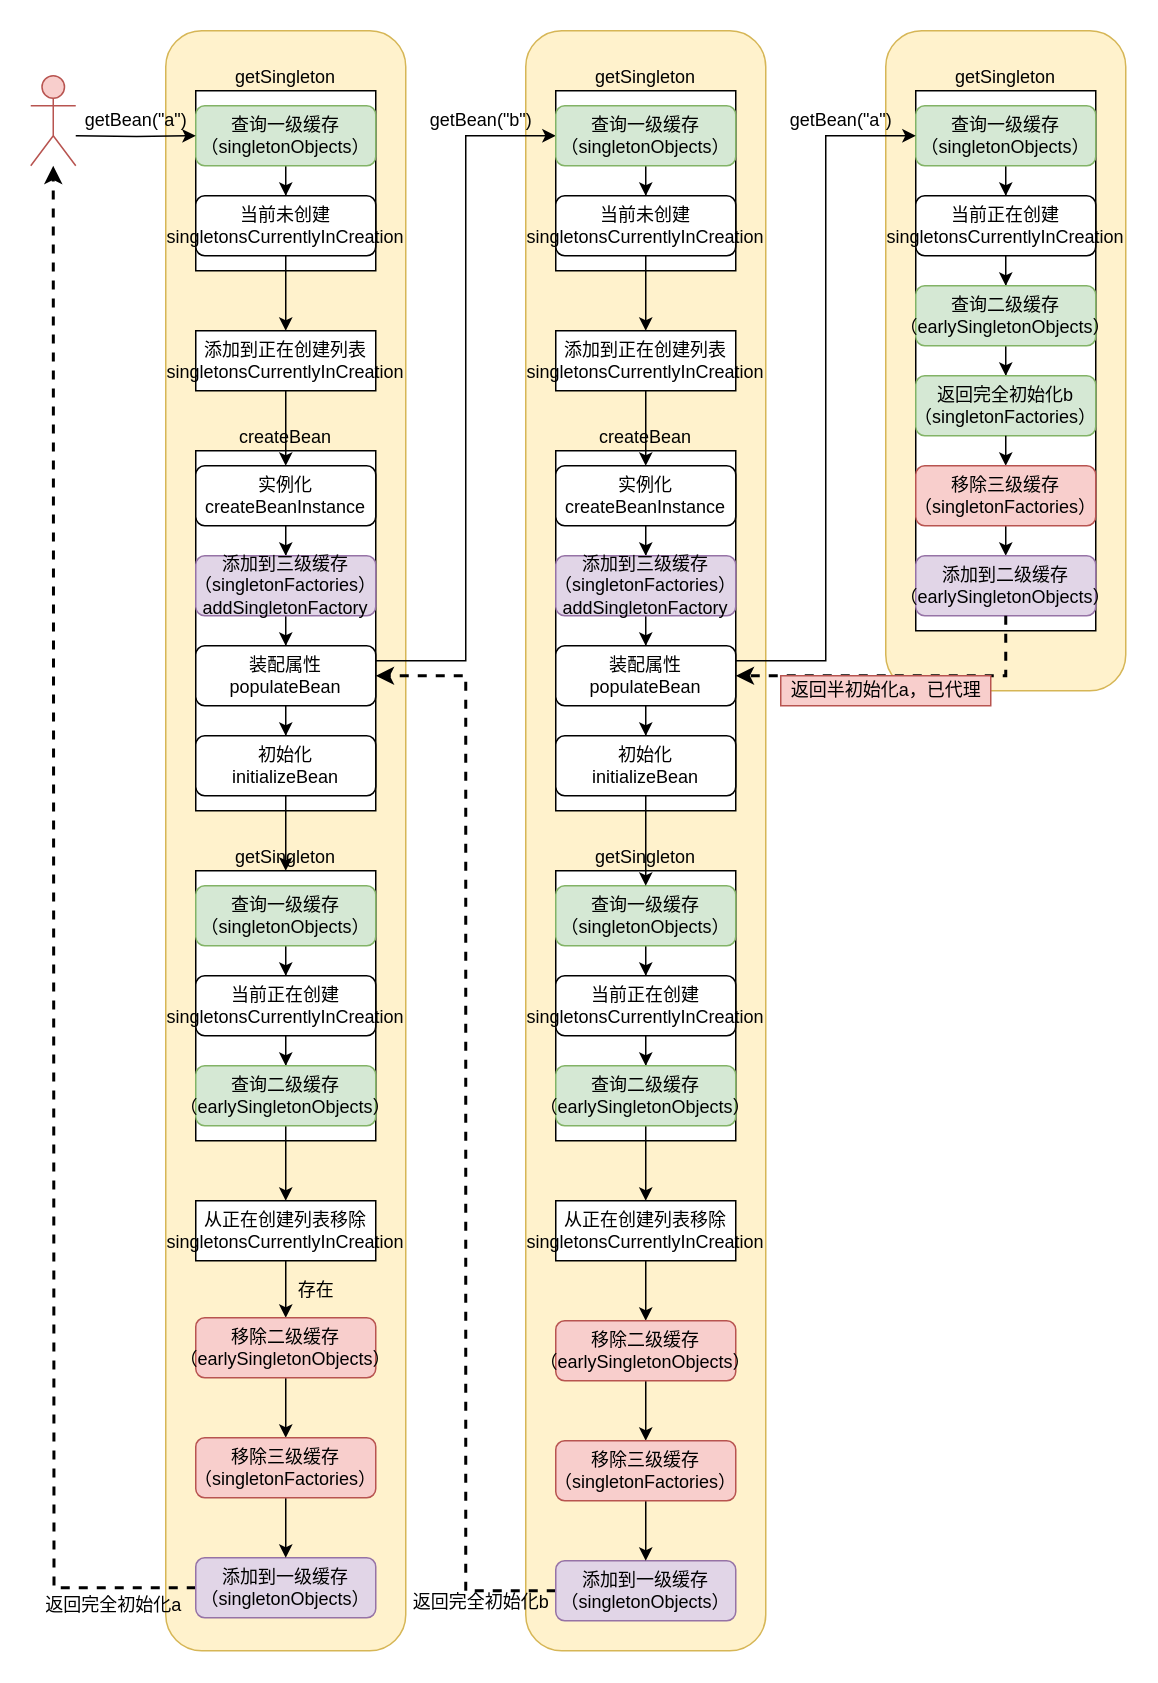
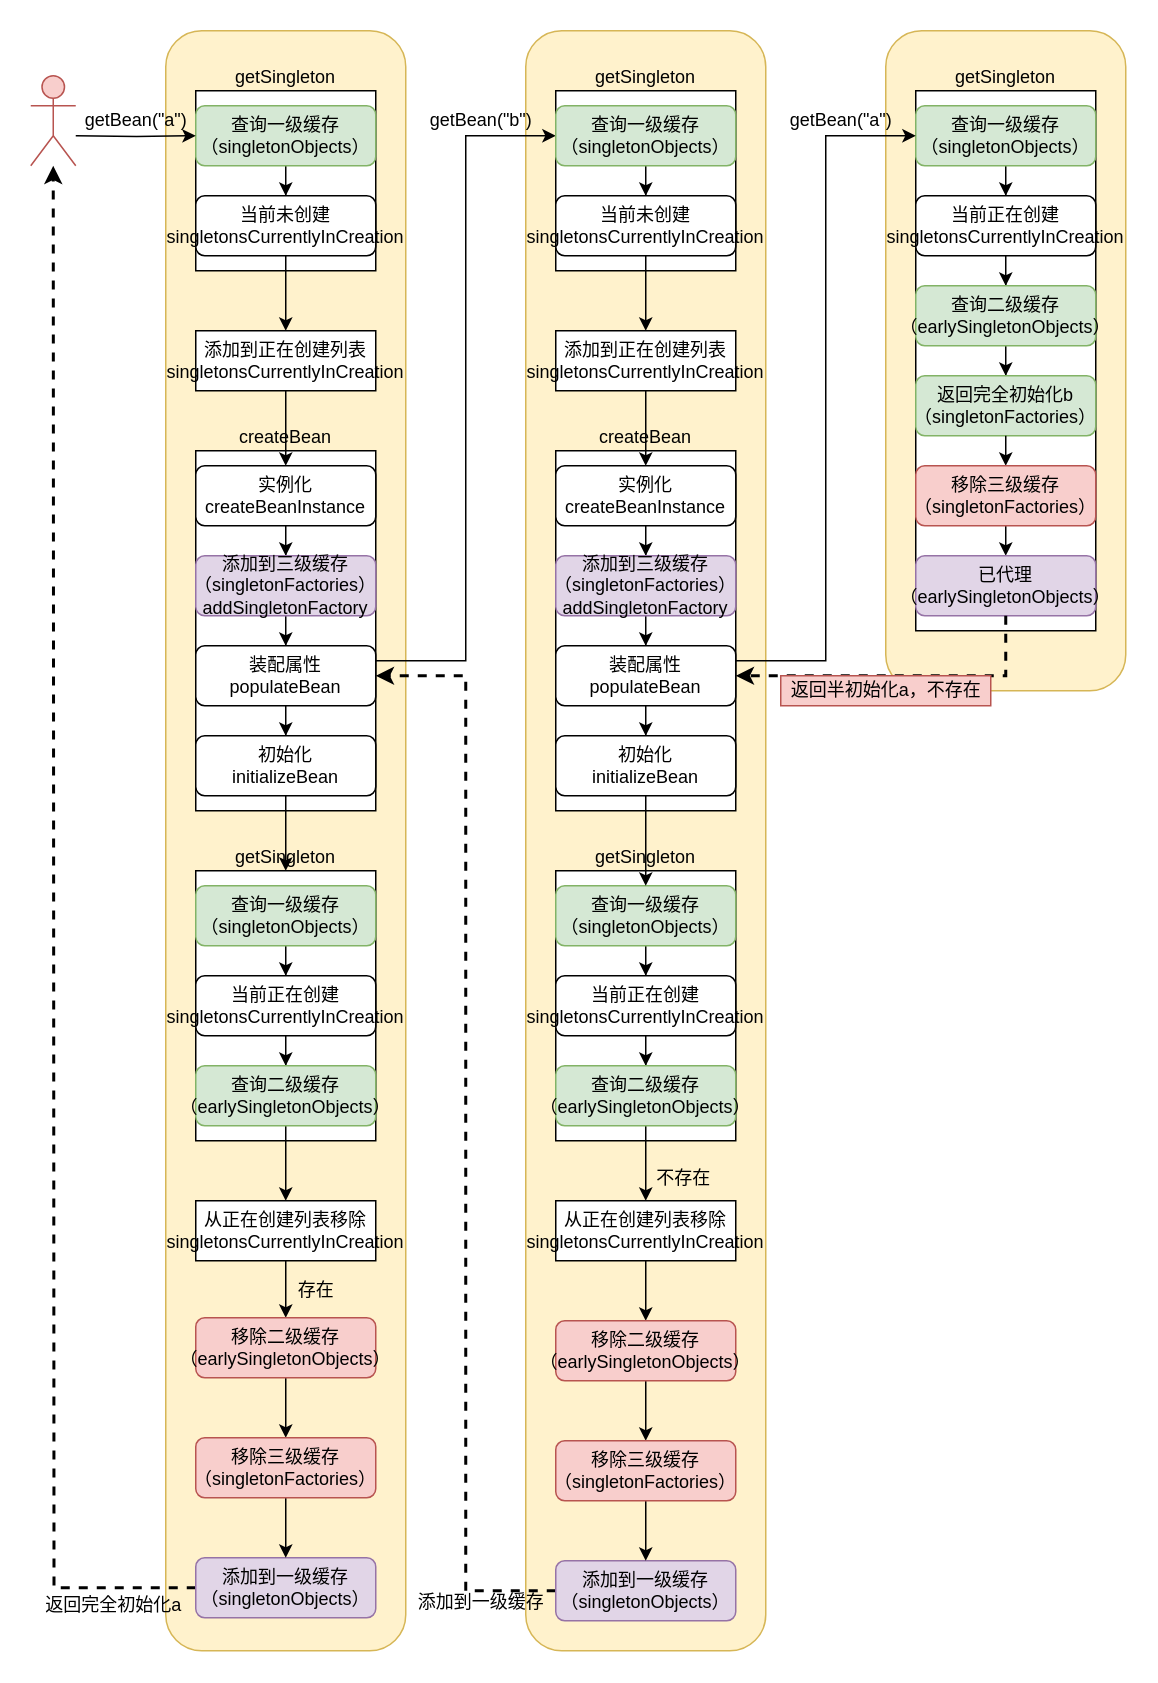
node "添加到二级缓存（earlySingletonObjects）": label "添加到二级缓存（earlySingletonObjects）" -> "已代理（earlySingletonObjects）"
node "返回半初始化a，已代理": label "返回半初始化a，已代理" -> "返回半初始化a，不存在"
node "不存在": added
node "返回完全初始化b": label "返回完全初始化b" -> "添加到一级缓存"
